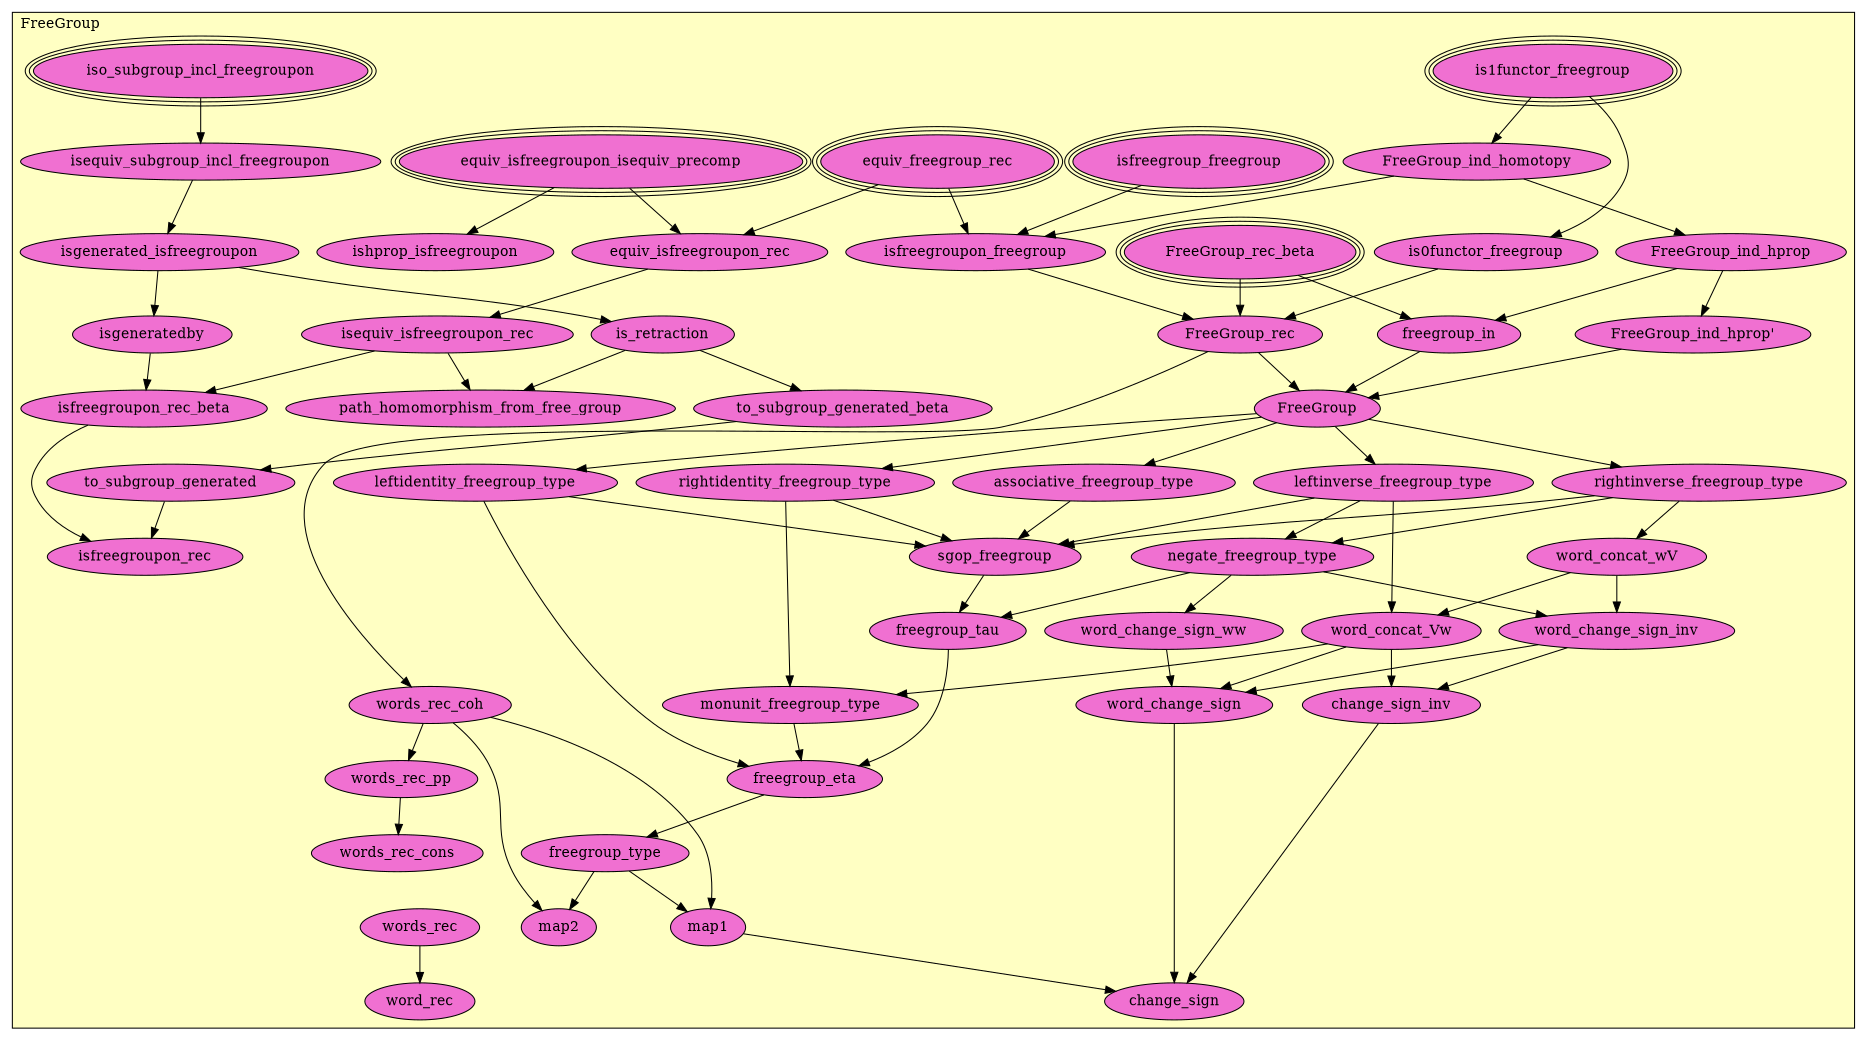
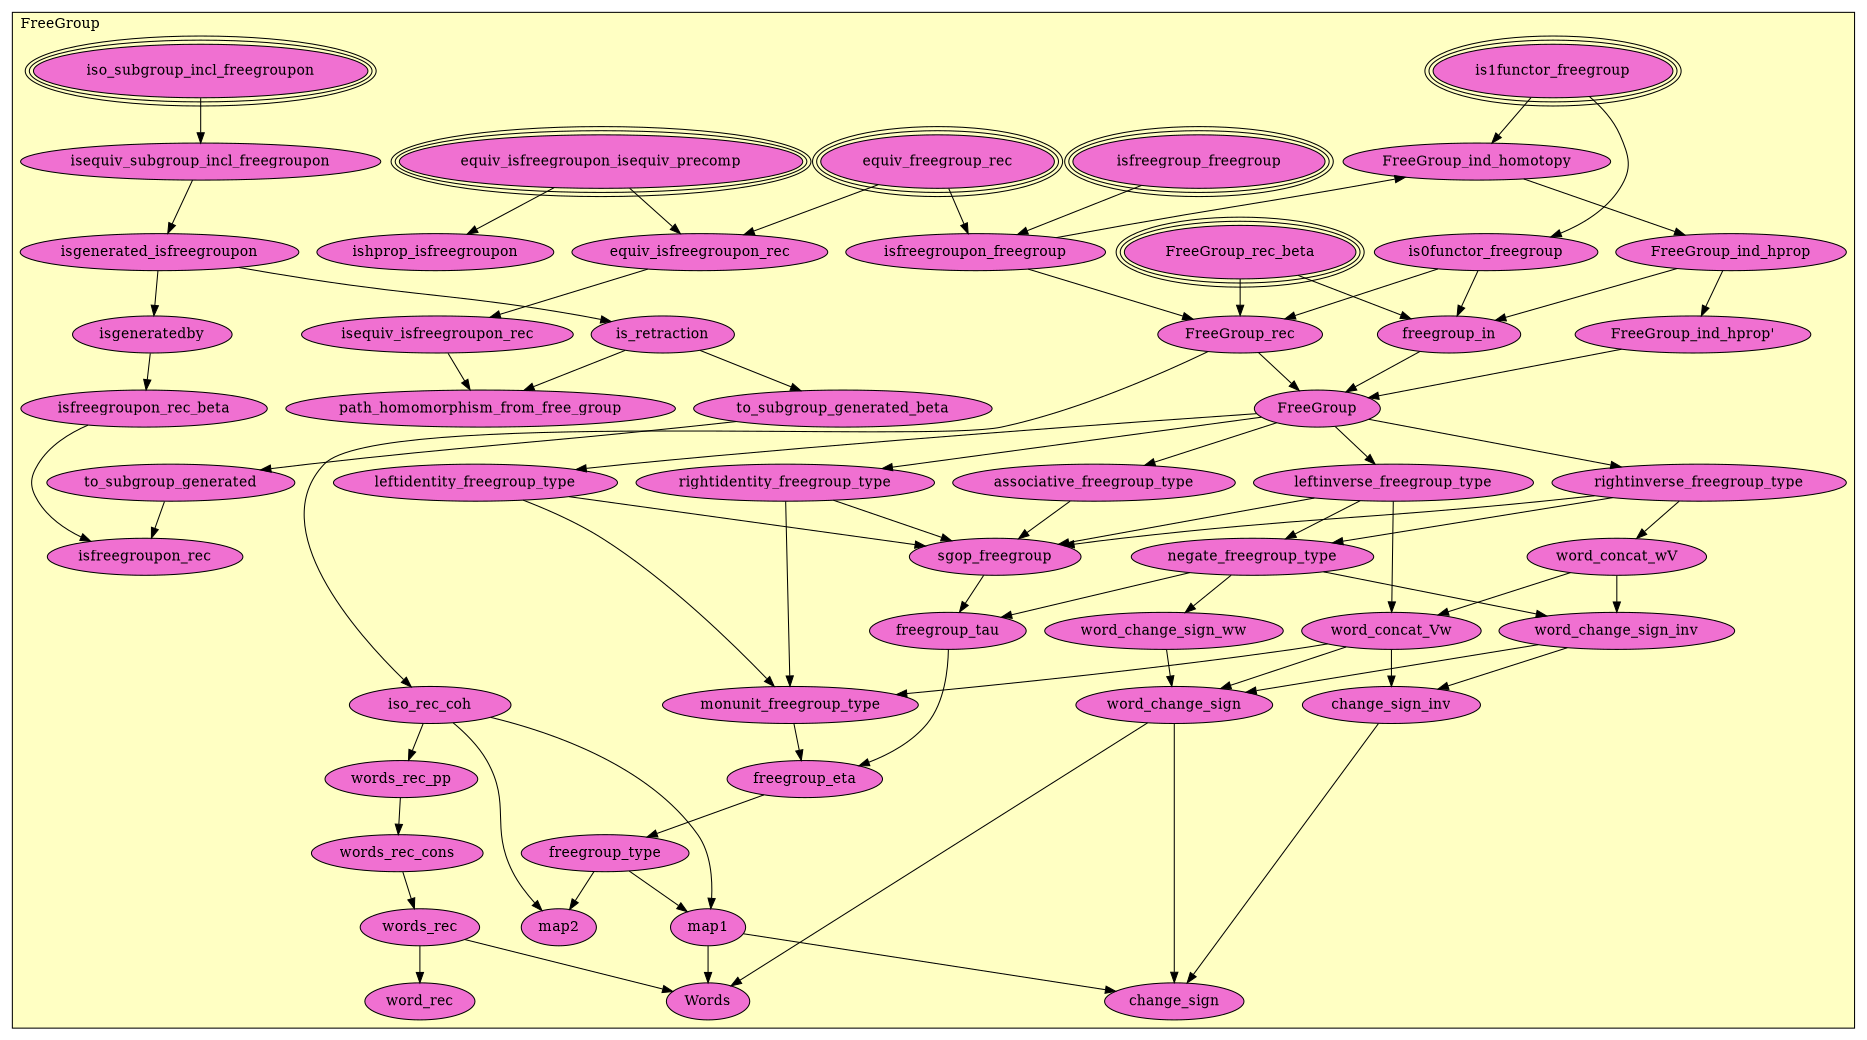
edge "FreeGroup_ind_homotopy" -> "isfreegroupon_freegroup": reversed
edge "is0functor_freegroup" -> "freegroup_in": added
edge "isequiv_isfreegroupon_rec" -> "isfreegroupon_rec_beta": removed
edge "leftidentity_freegroup_type" -> "freegroup_eta": now "leftidentity_freegroup_type" -> "monunit_freegroup_type"
node "words_rec_coh": label "words_rec_coh" -> "iso_rec_coh"
edge "words_rec_cons" -> "words_rec": added
node "Words": added
